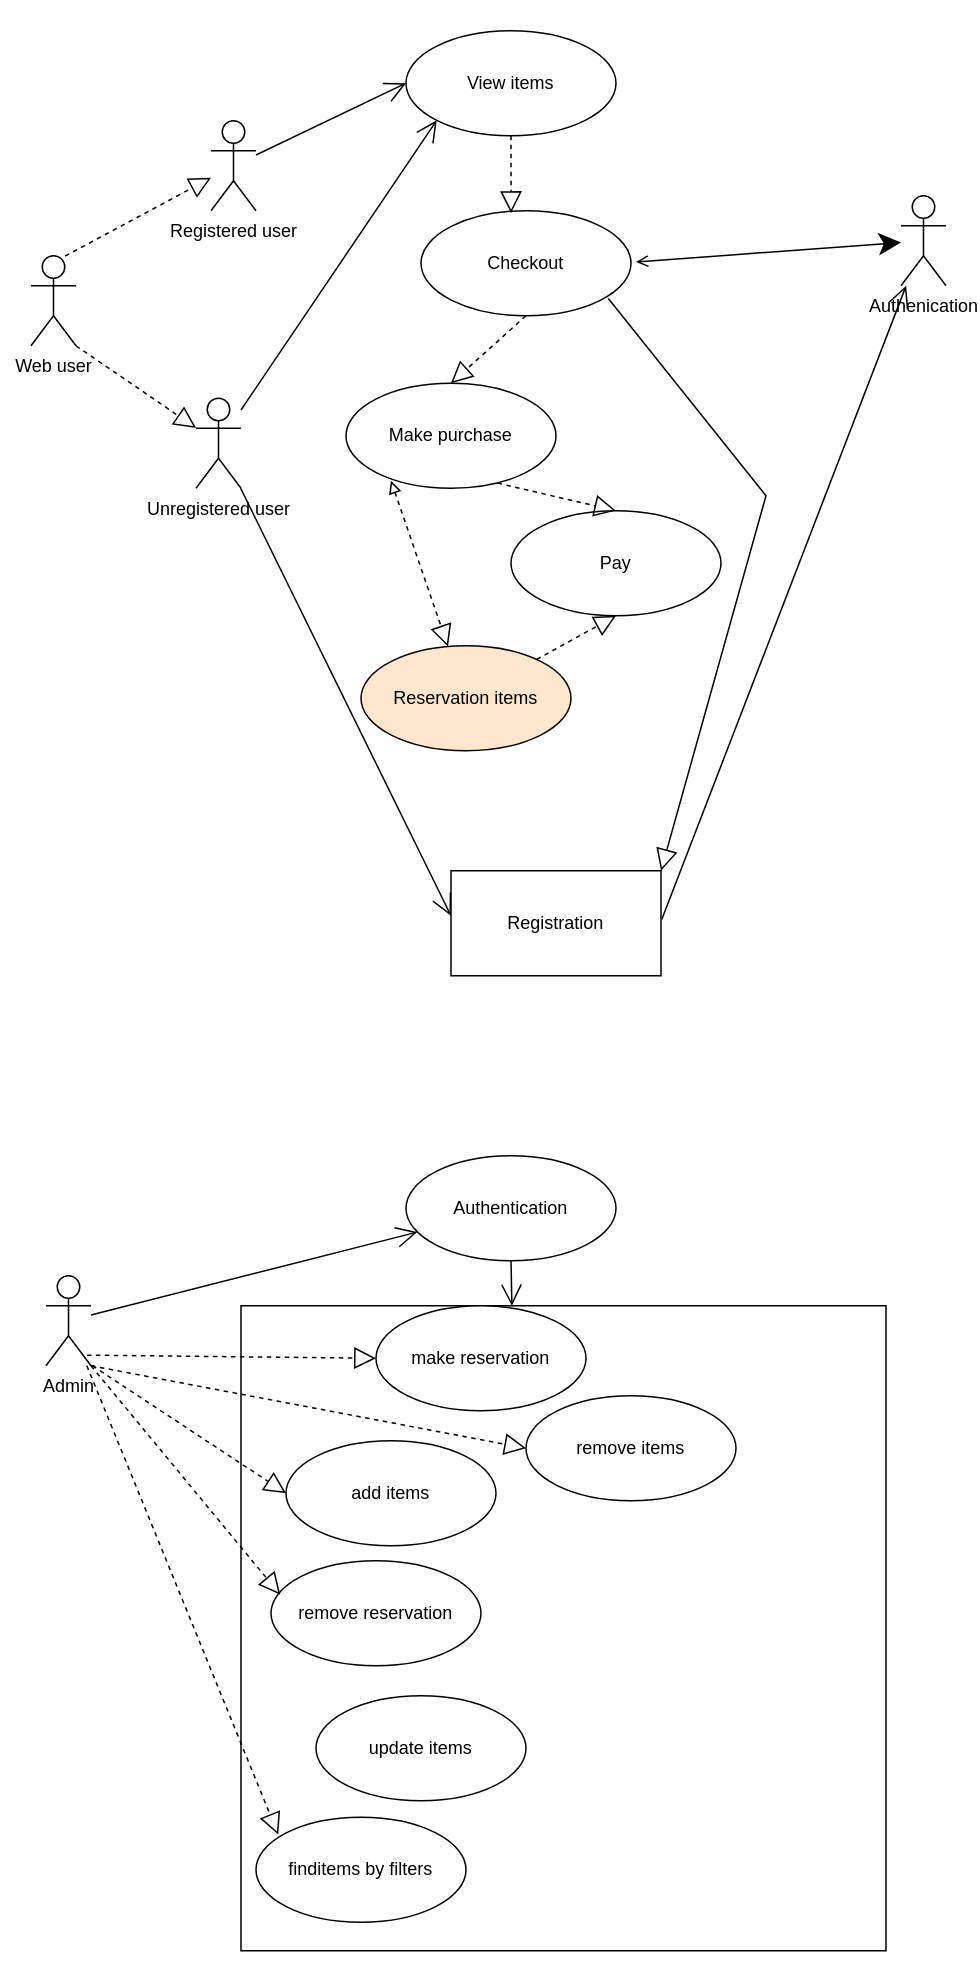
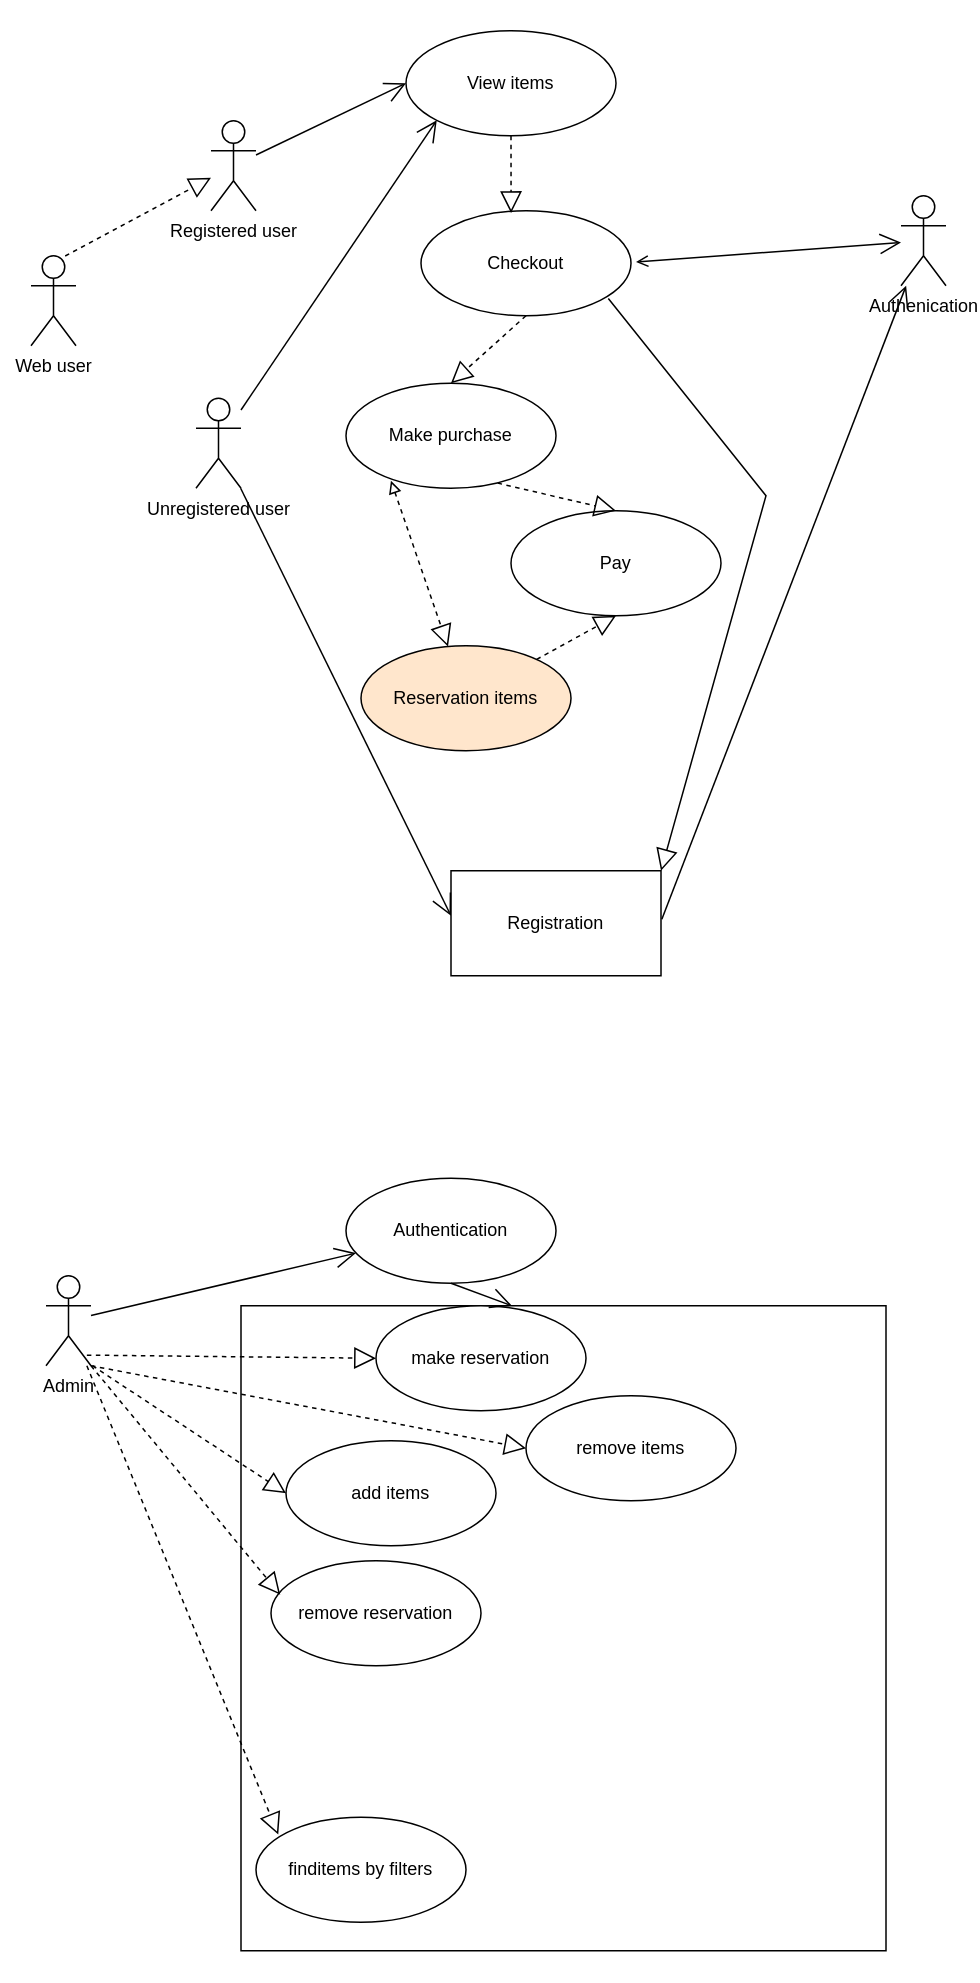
edge "Authenication" -- "Checkout": arrowhead classic -> open
edge "Web user" -> "Unregistered user": removed
node "Authentication": moved (511, 1208) -> (451, 1231)
node "update items": removed
